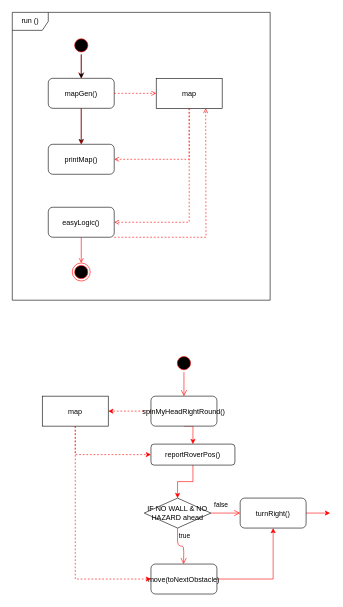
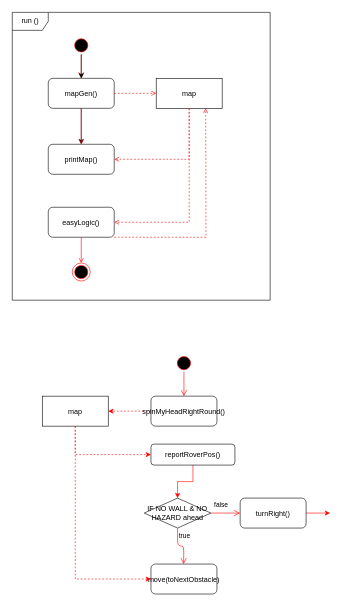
edge "spinMyHeadRightRound()" -> "reportRoverPos()": removed
edge "move(toNextObstacle)" -> "turnRight()": removed
